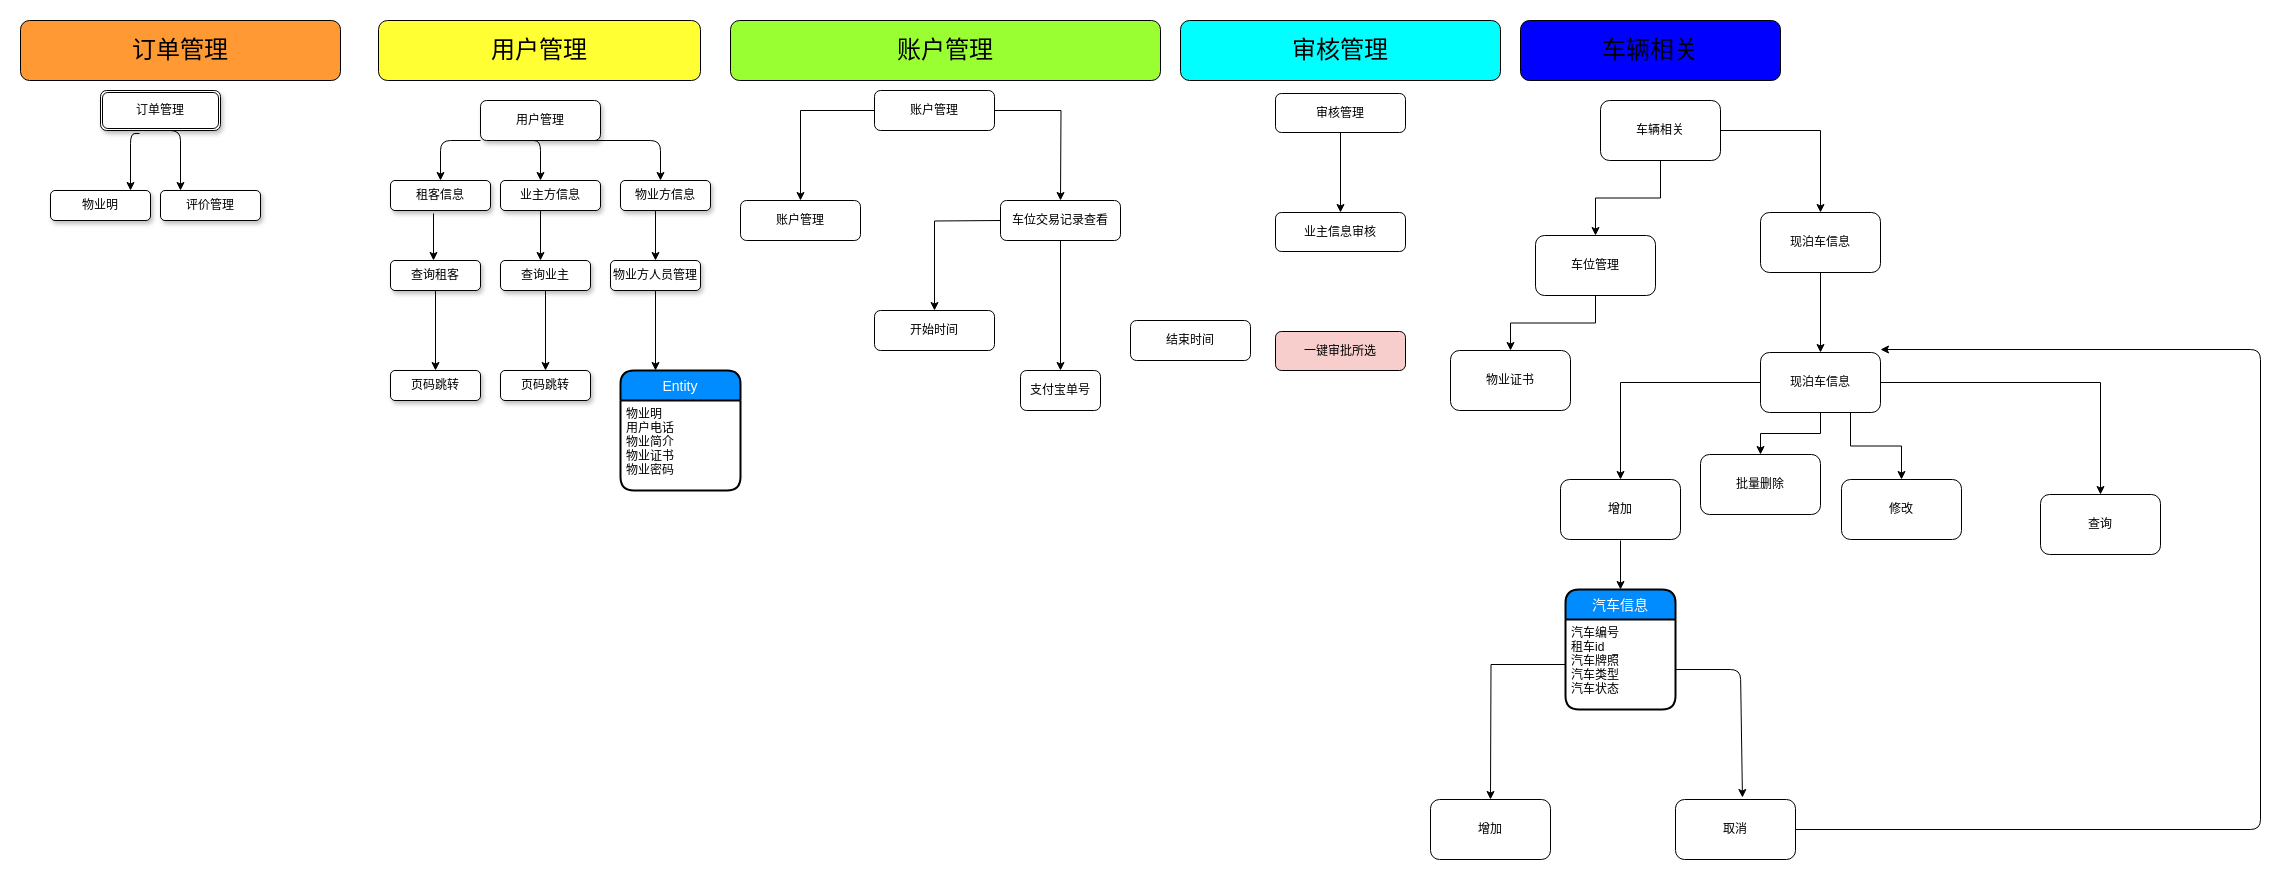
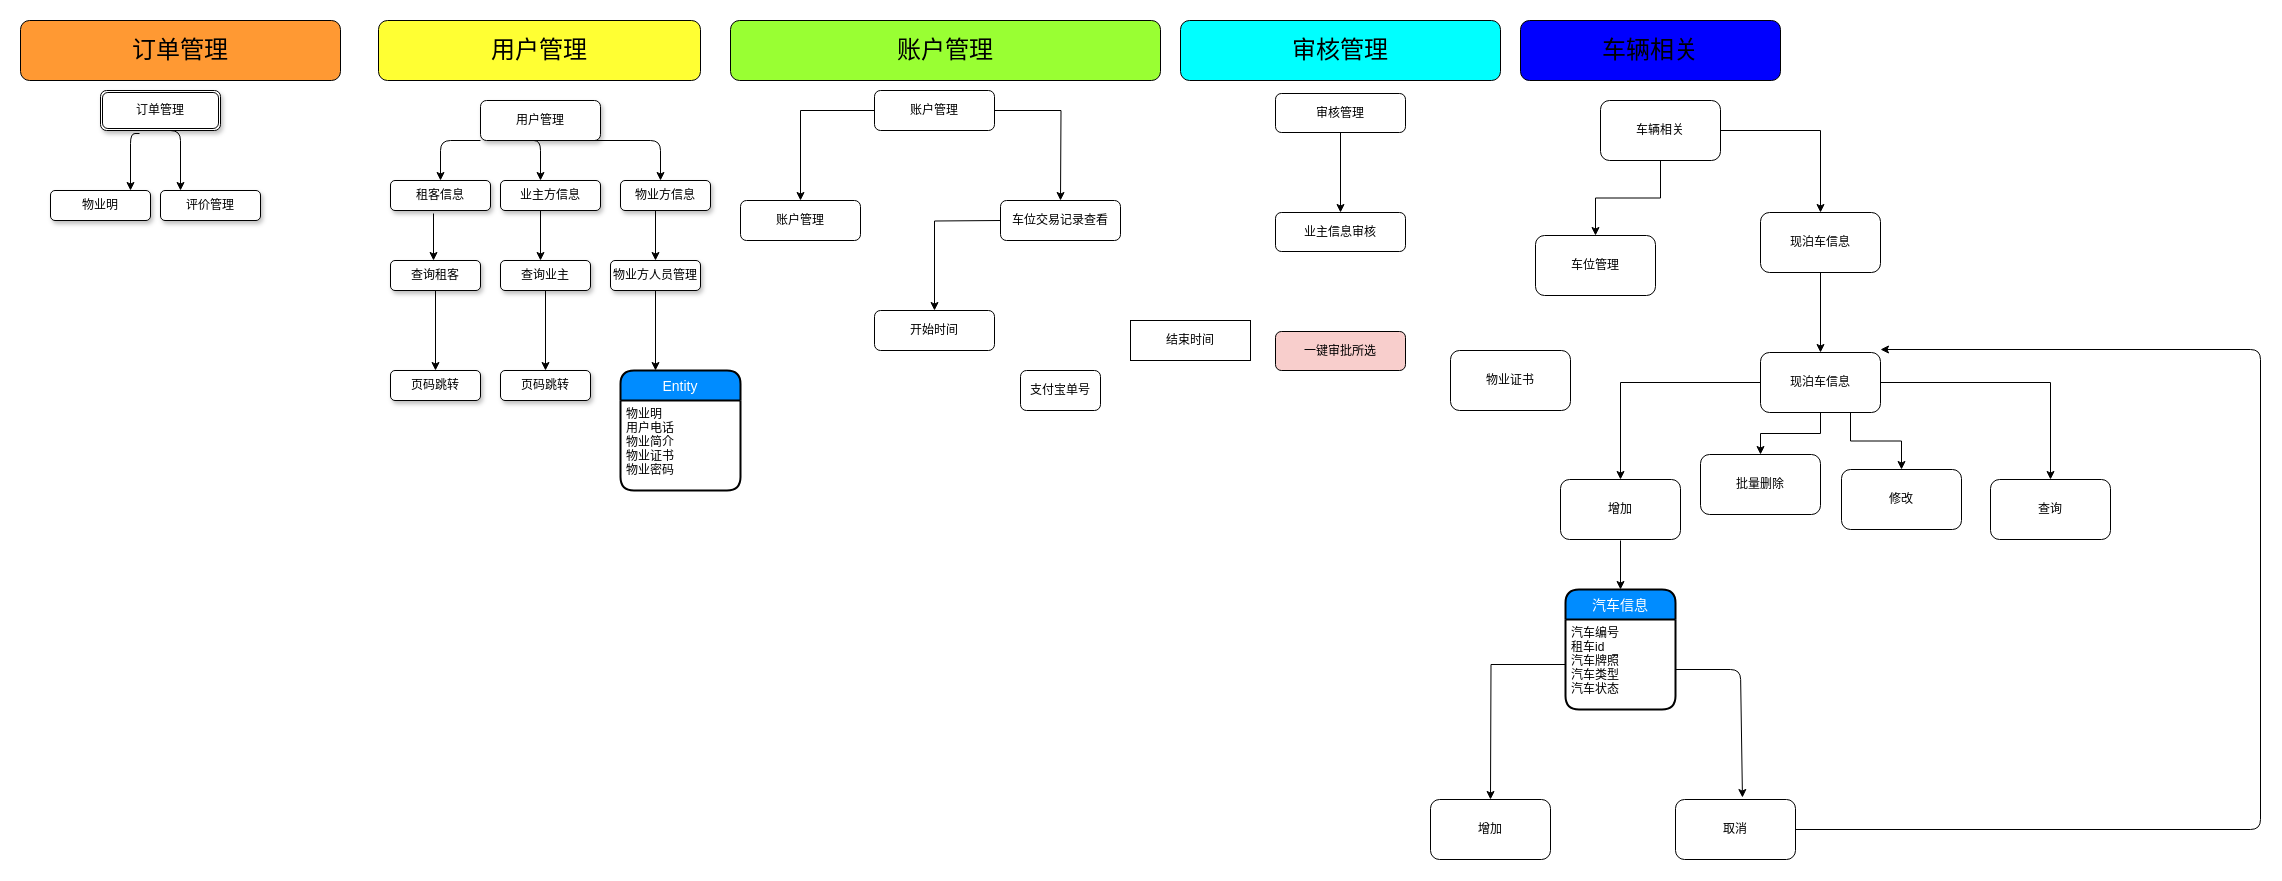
edge "车位交易记录查看" -> "支付宝单号": removed
edge "车位管理" -> "物业证书": removed
node "结束时间": shape rounded rectangle -> rectangle
node "修改": moved (1902, 510) -> (1902, 500)
node "查询": moved (2101, 525) -> (2051, 510)
